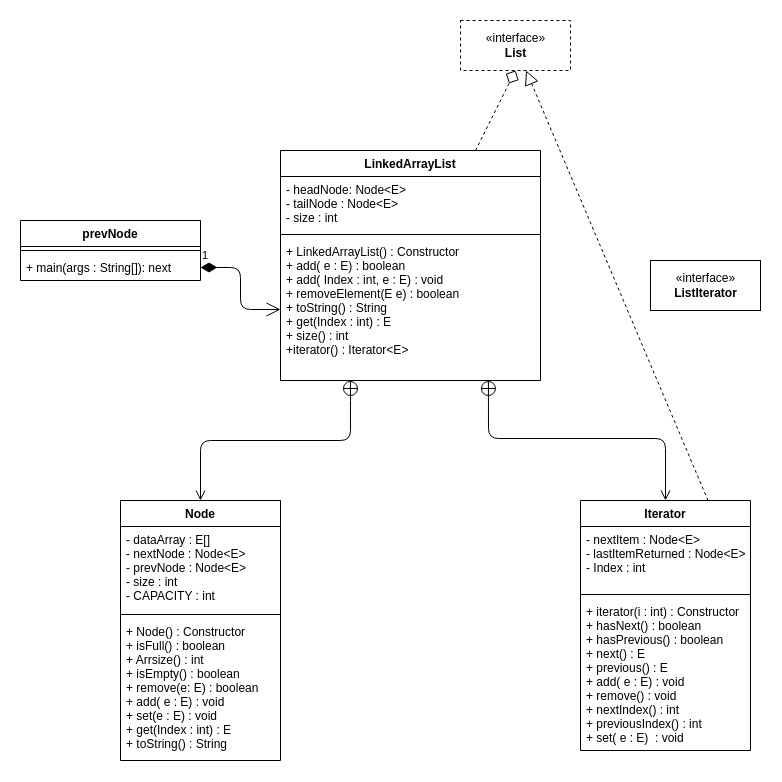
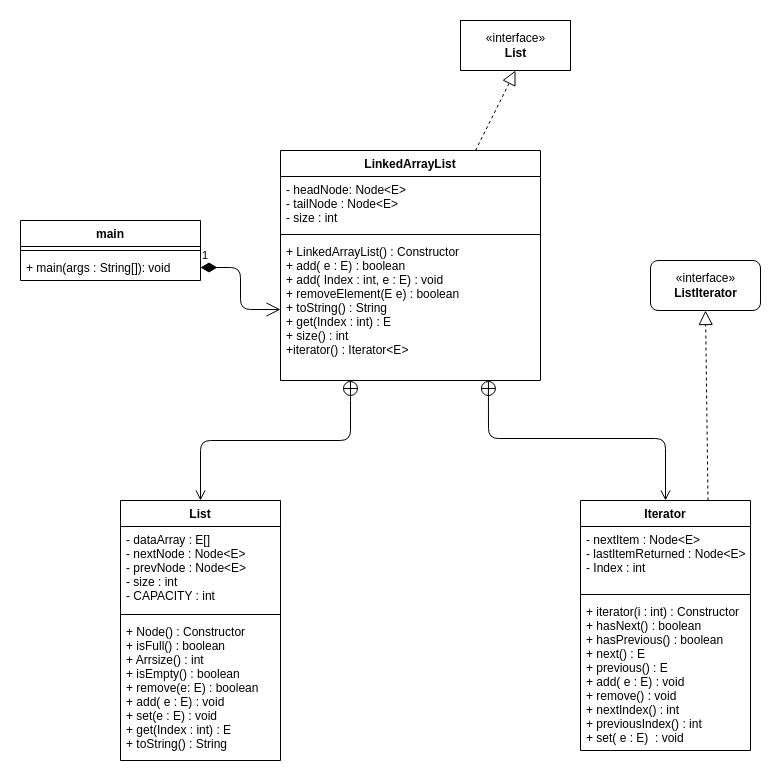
node "«interface» List": style dashed -> solid
edge "LinkedArrayList" -> "«interface» List": arrowhead diamond -> block
node "prevNode": label "prevNode" -> "main"
node "+ main(args : String[]): next": label "+ main(args : String[]): next" -> "+ main(args : String[]): void"
node "«interface» ListIterator": shape rectangle -> rounded rectangle
edge "Iterator" -> "«interface» List": now "Iterator" -> "«interface» ListIterator"
node "Node": label "Node" -> "List"
